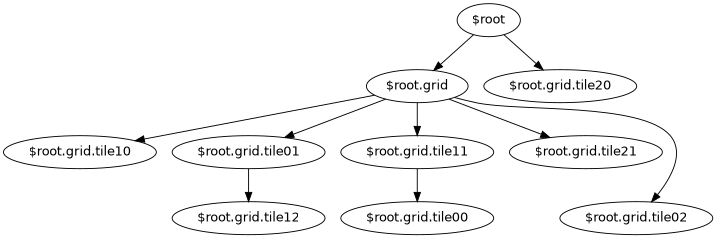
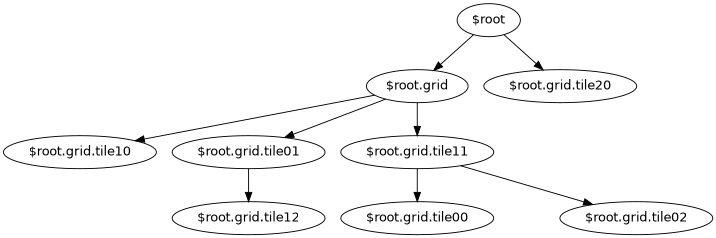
edge "$root.grid" -> "$root.grid.tile02": now "$root.grid.tile11" -> "$root.grid.tile02"
node "$root.grid.tile21": removed
